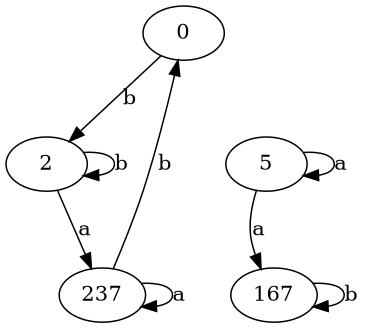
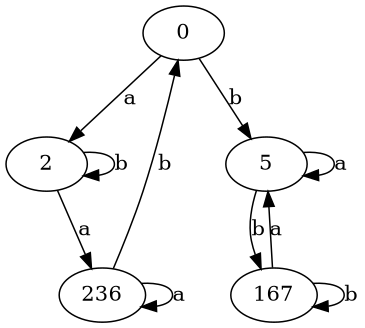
edge "0" -> "5": added, label "b"
edge "0" -> "2": label "b" -> "a"
edge "5" -> "167": label "a" -> "b"
edge "167" -> "5": added, label "a"
node "237": label "237" -> "236"
